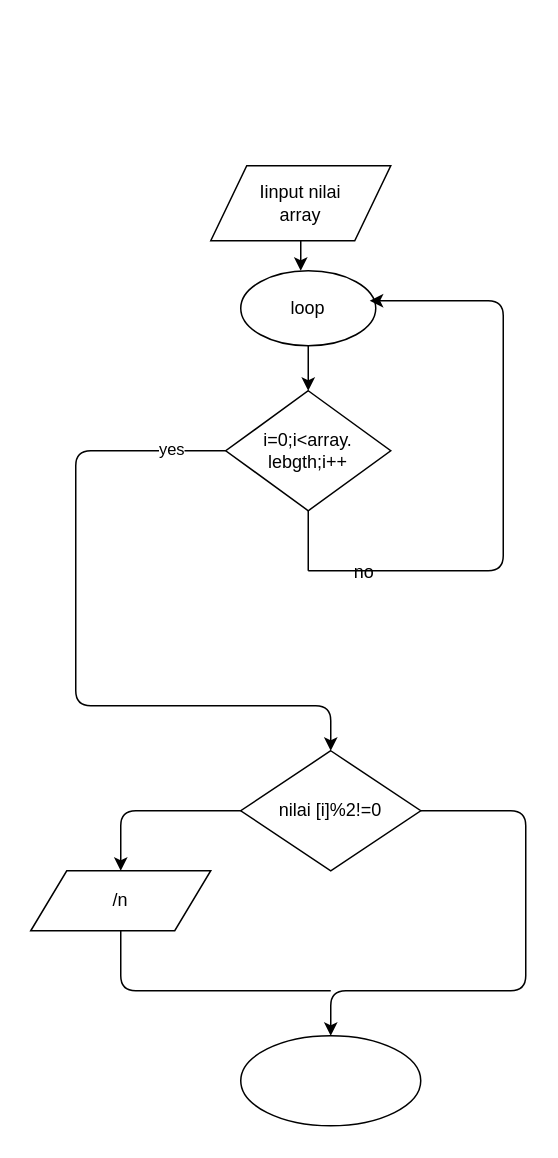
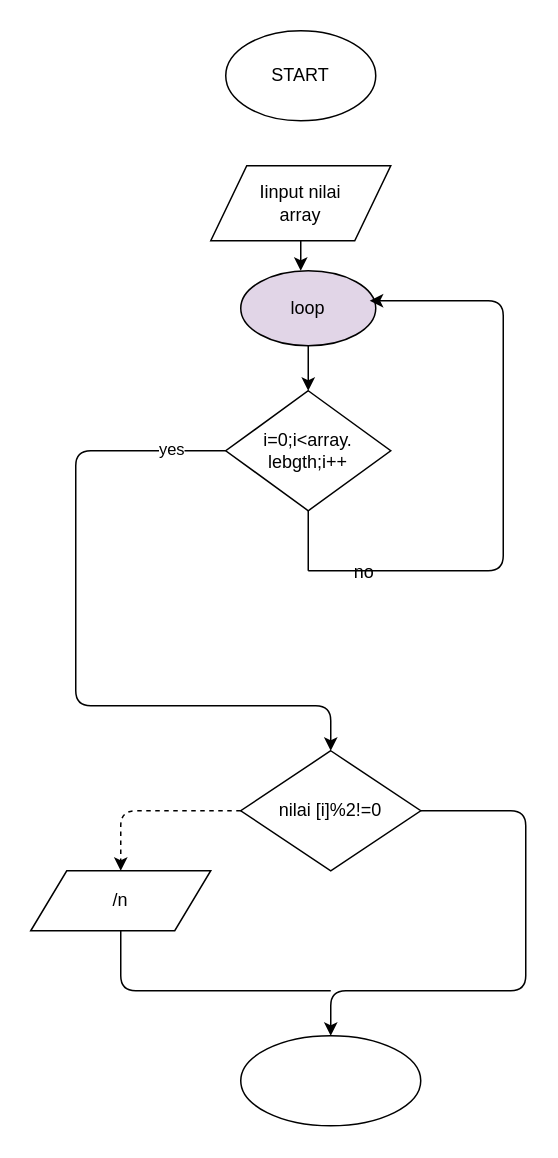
node "START": added
node "loop": fillcolor #ffffff -> #e1d5e7
edge "nilai [i]%2!=0" -> "/n": style solid -> dashed
